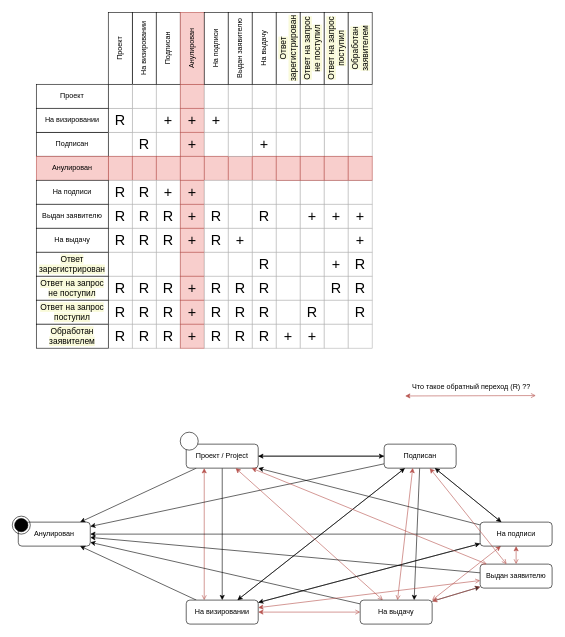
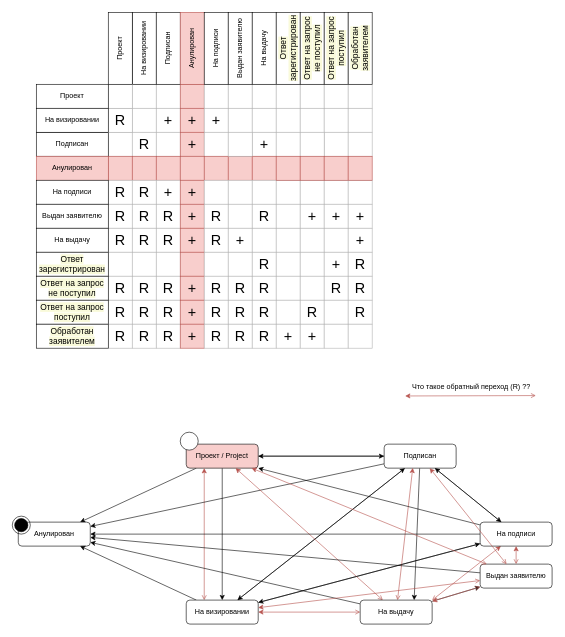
node "Проект / Project": fillcolor #ffffff -> #f8cecc
